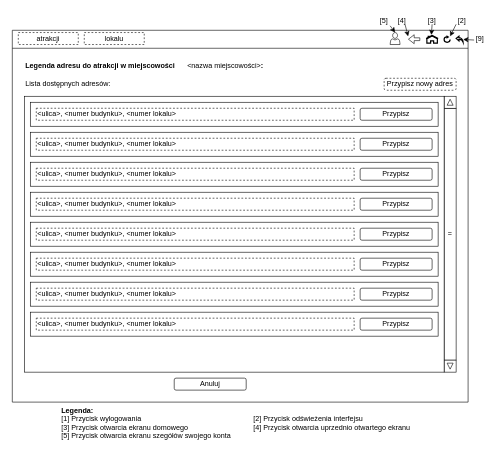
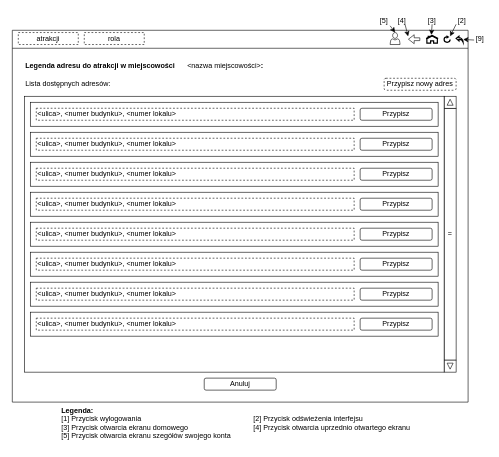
node "lokalu": label "lokalu" -> "rola"
node "Anuluj": moved (210, 384) -> (240, 384)
